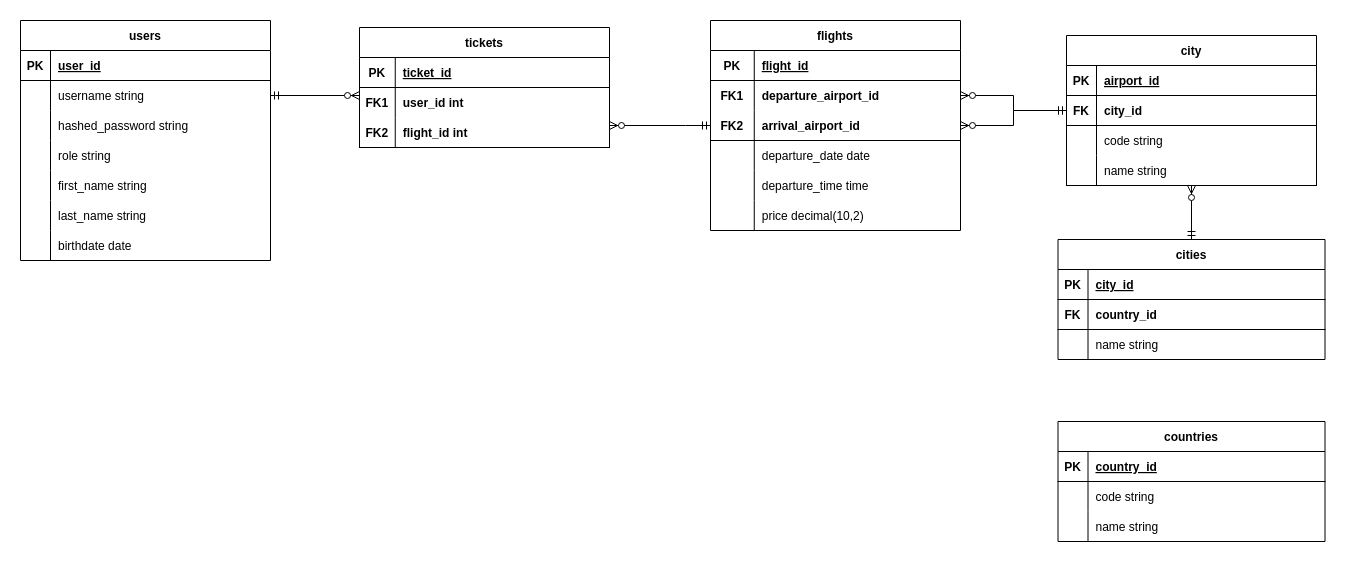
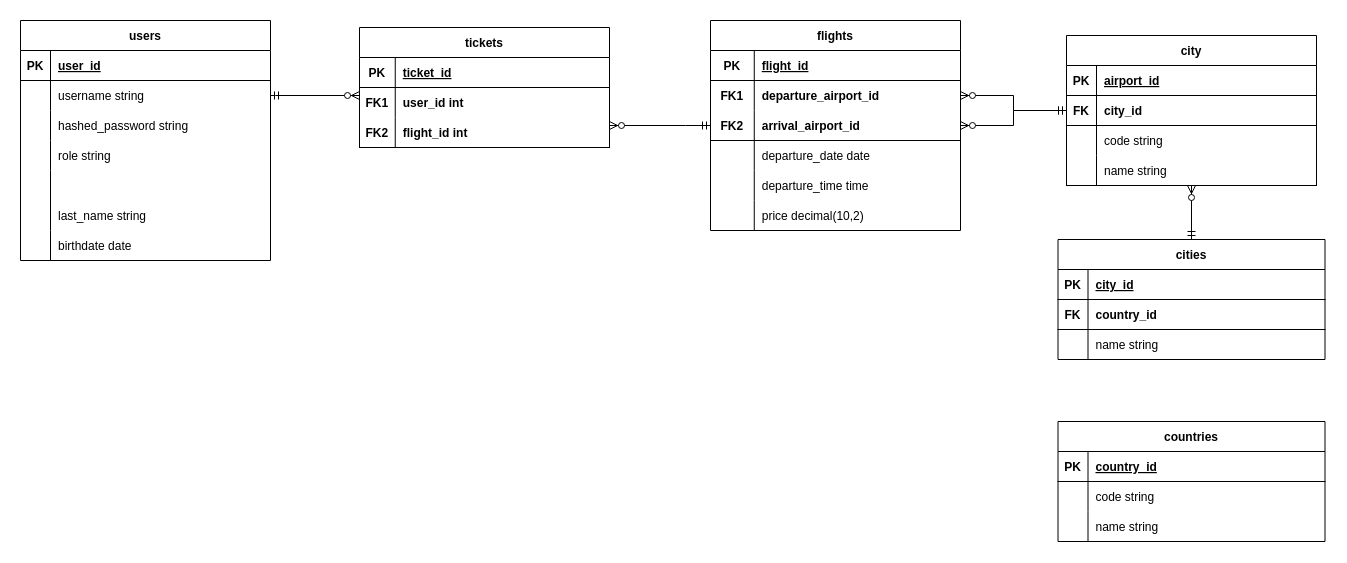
node "first_name string": removed
